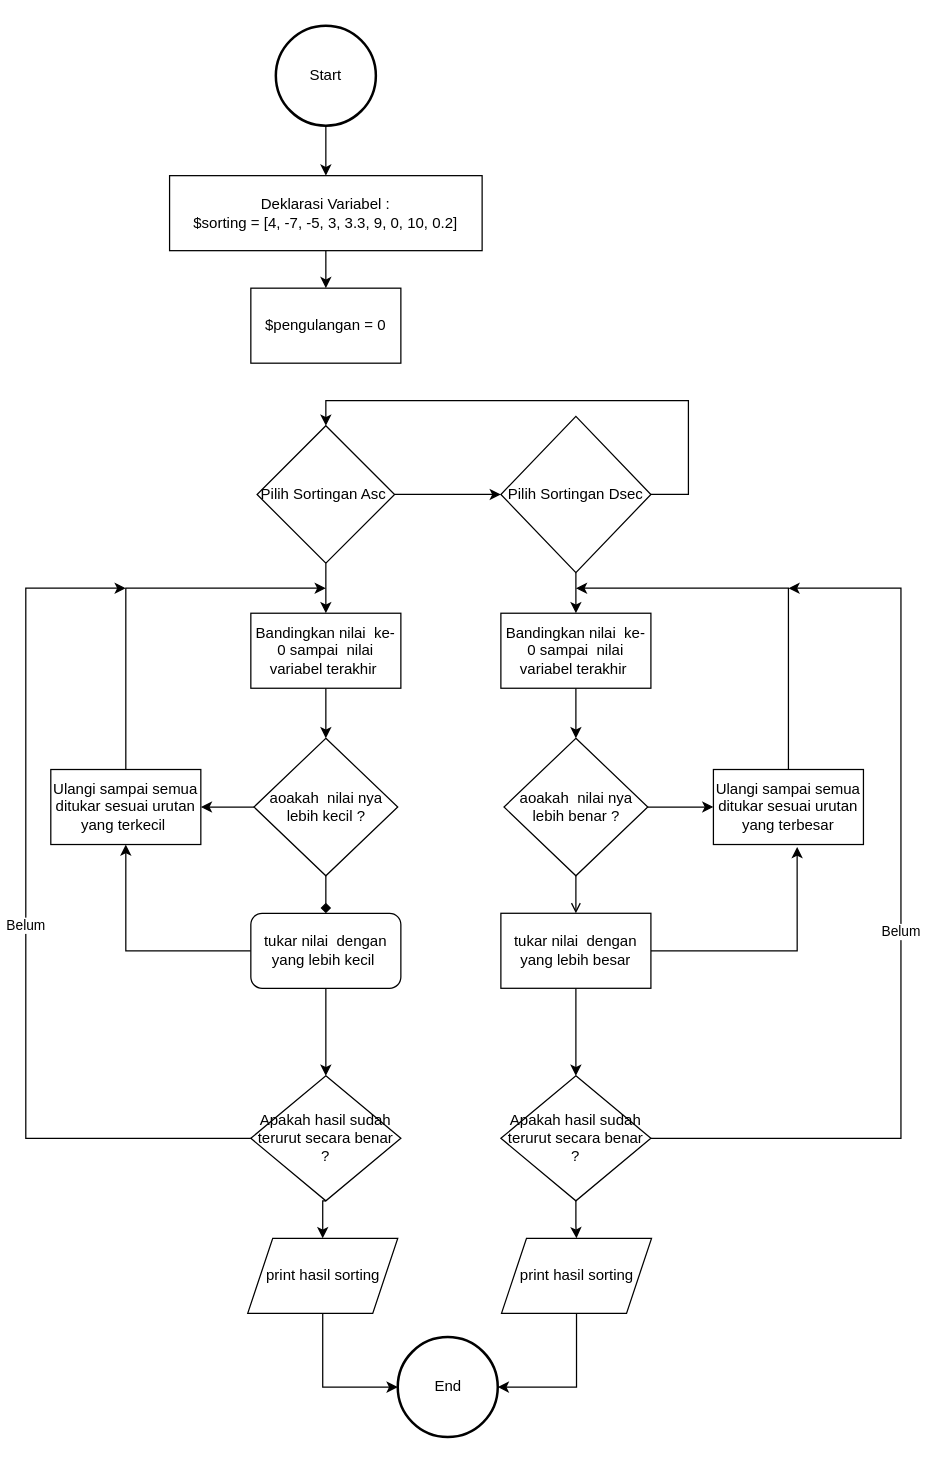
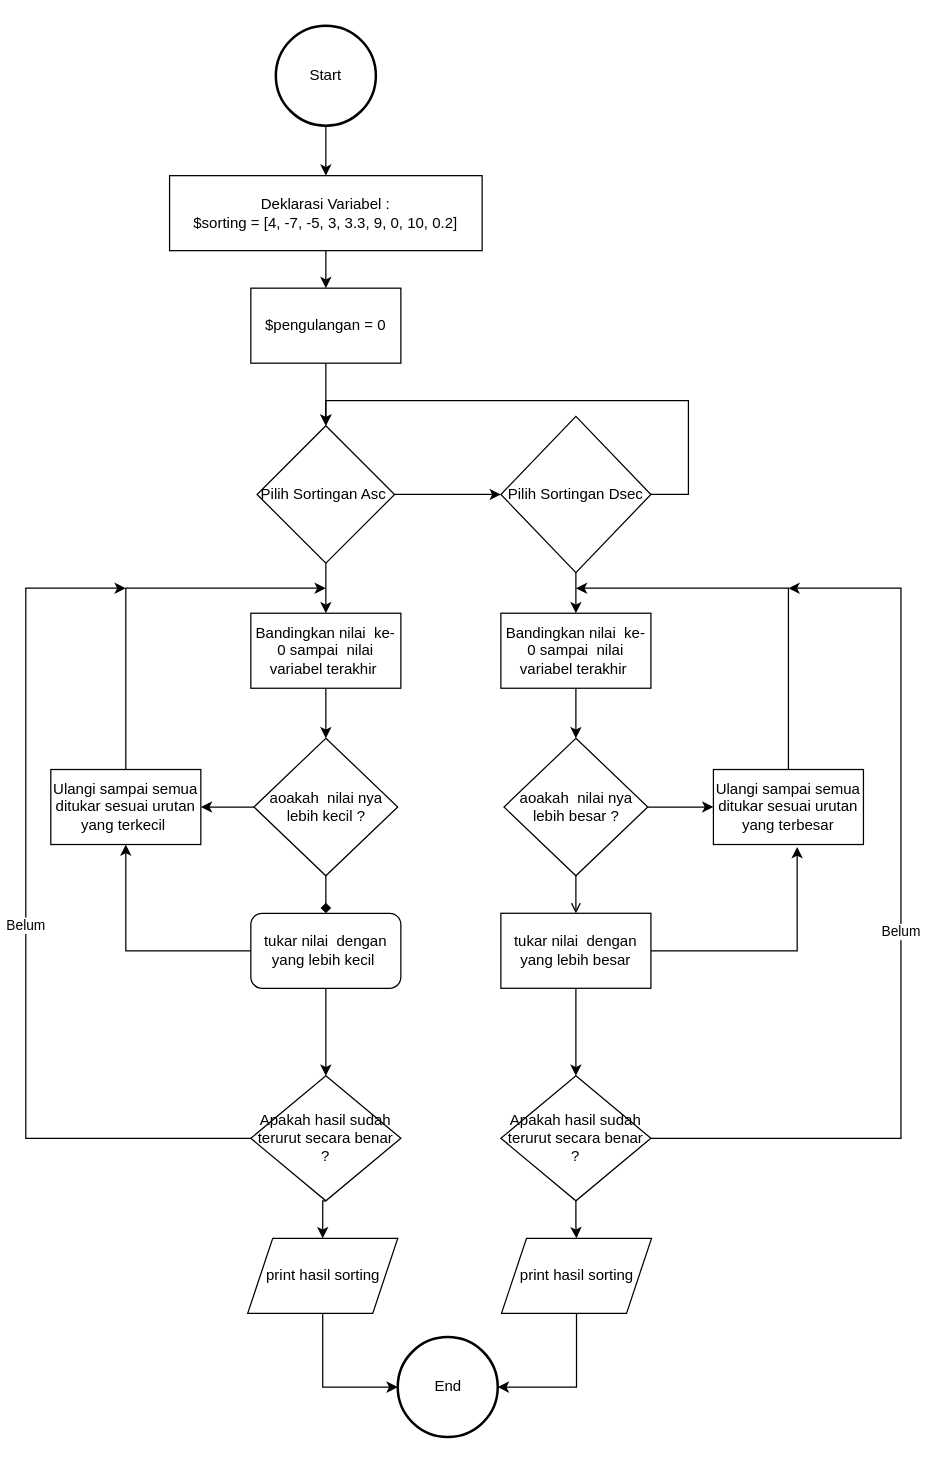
edge "$pengulangan = 0" -> "Pilih Sortingan Asc": added
node "aoakah nilai nya lebih benar ?": label "aoakah nilai nya lebih benar ?" -> "aoakah nilai nya lebih besar ?"
